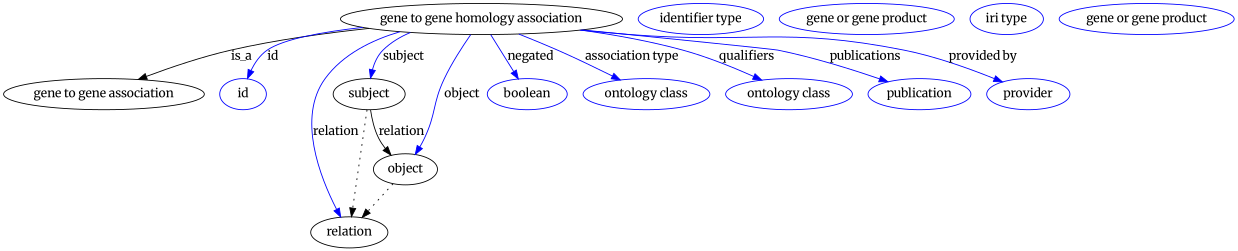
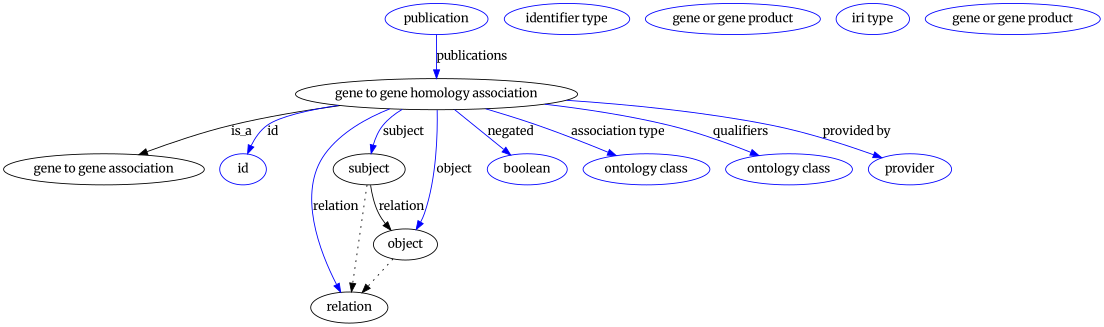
edge "gene to gene homology association" -> "publication": reversed
